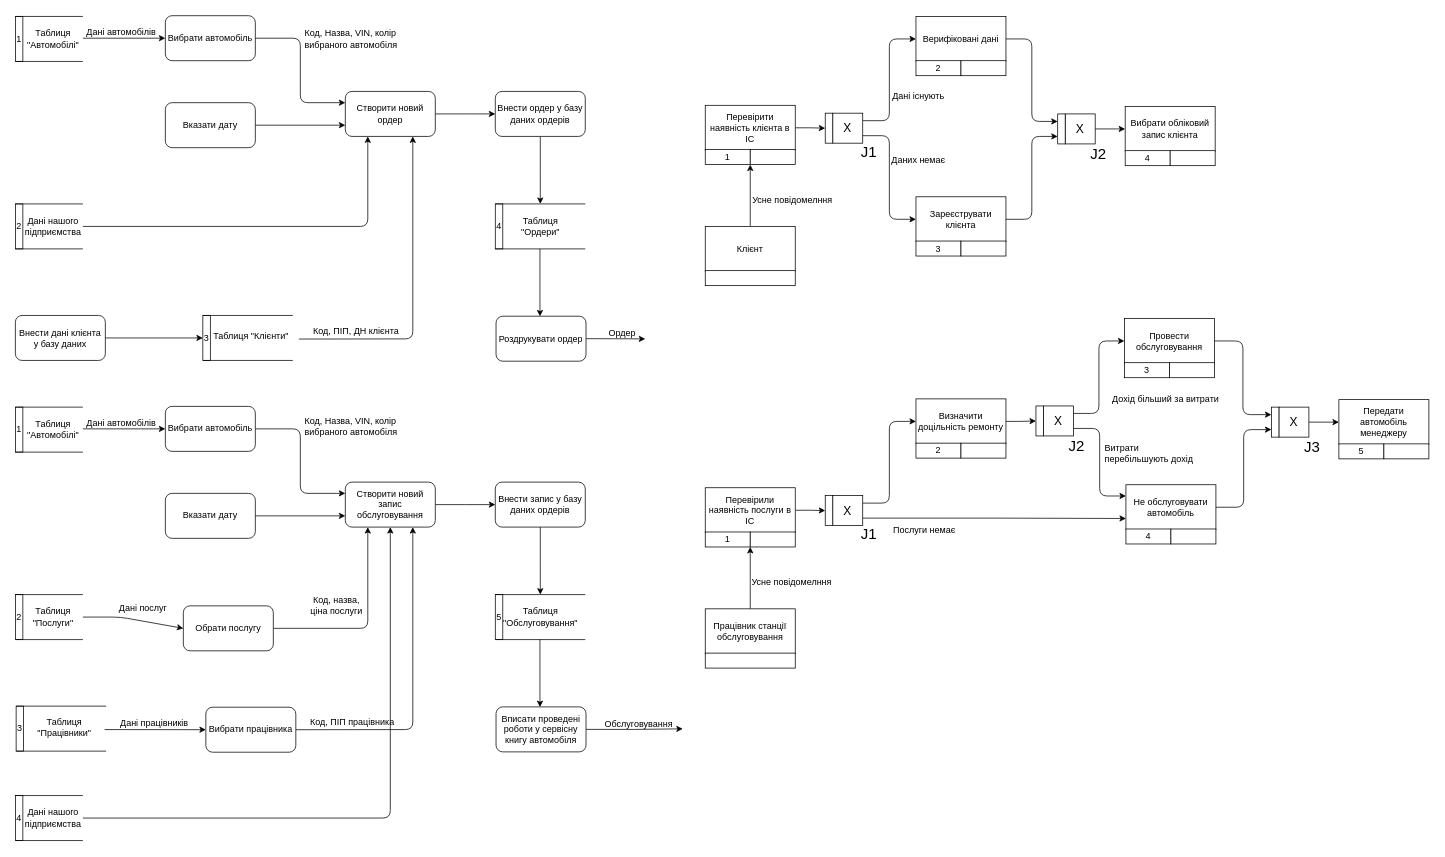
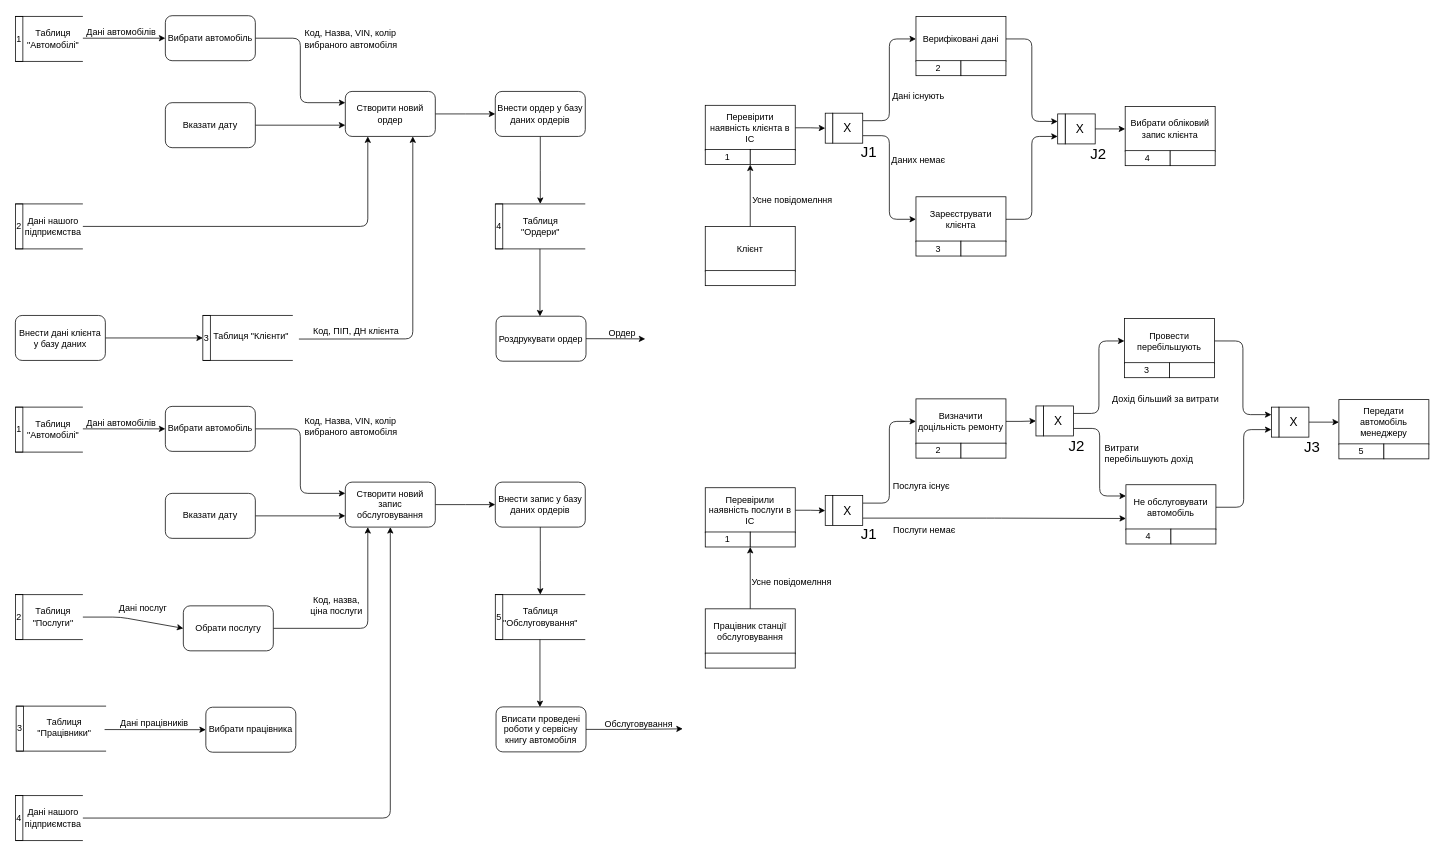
node "Провести обслуговування": label "Провести обслуговування" -> "Провести перебільшують"
node "Послуга існує": added
edge "Вибрати працівника" -> "Створити новий запис обслуговування": removed
node "Код, ПІП працівника": removed
